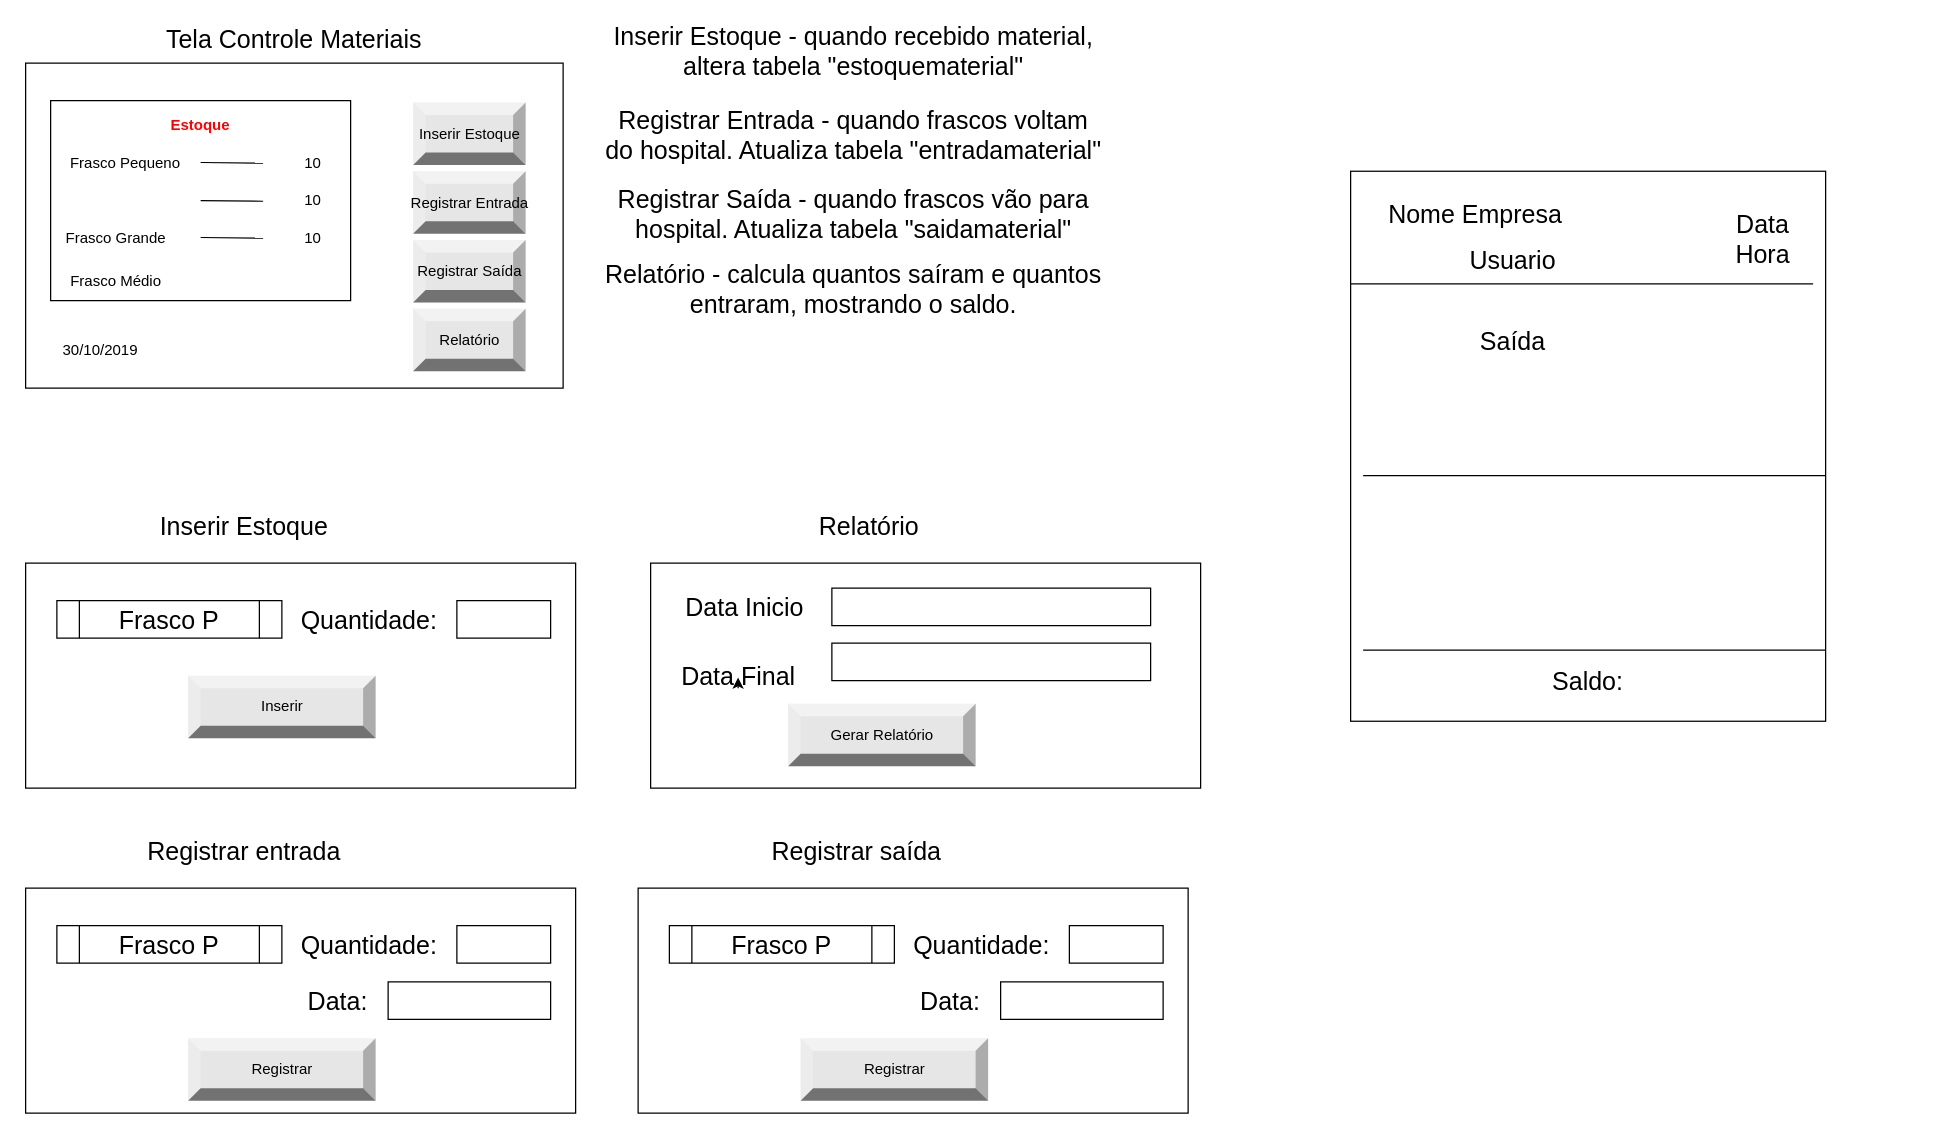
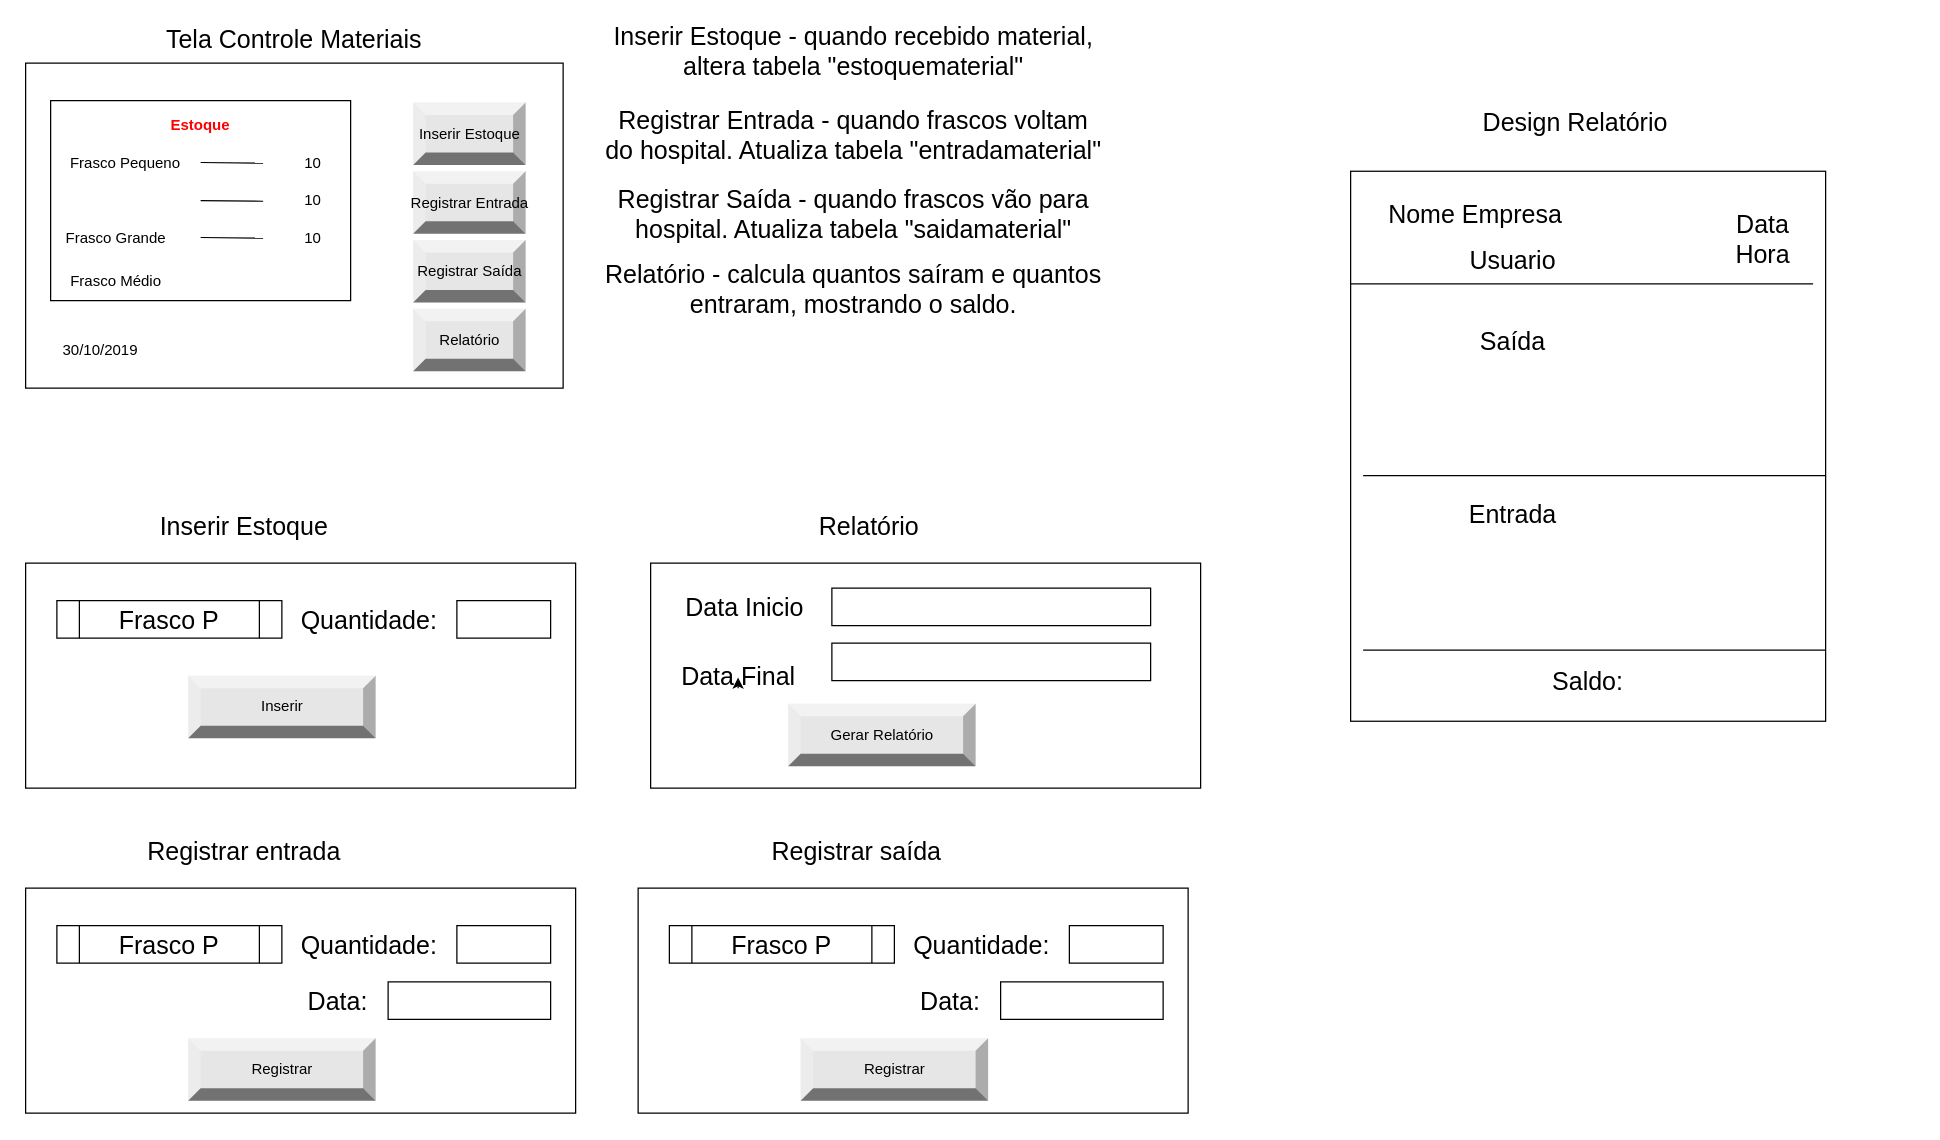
node "Design Relatório": added
node "Entrada": added
